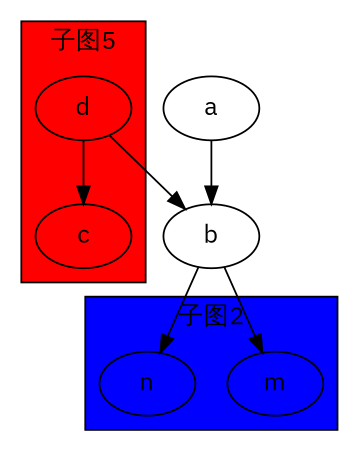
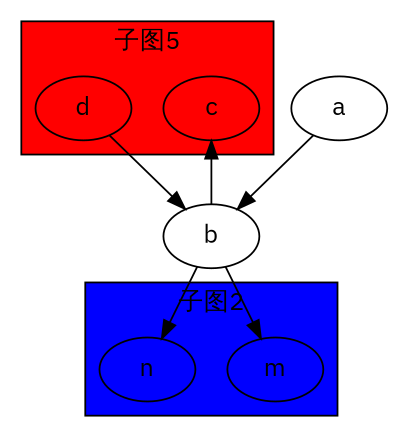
edge "d" -> "c": now "b" -> "c"
